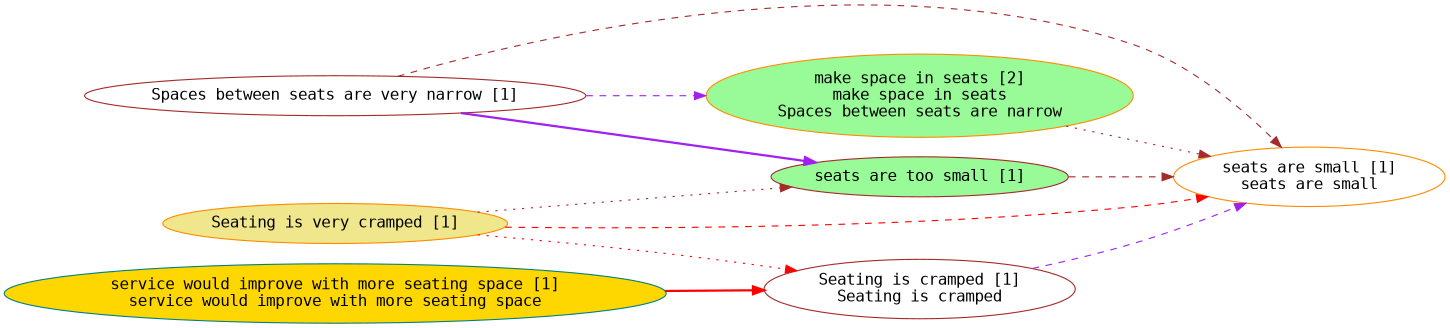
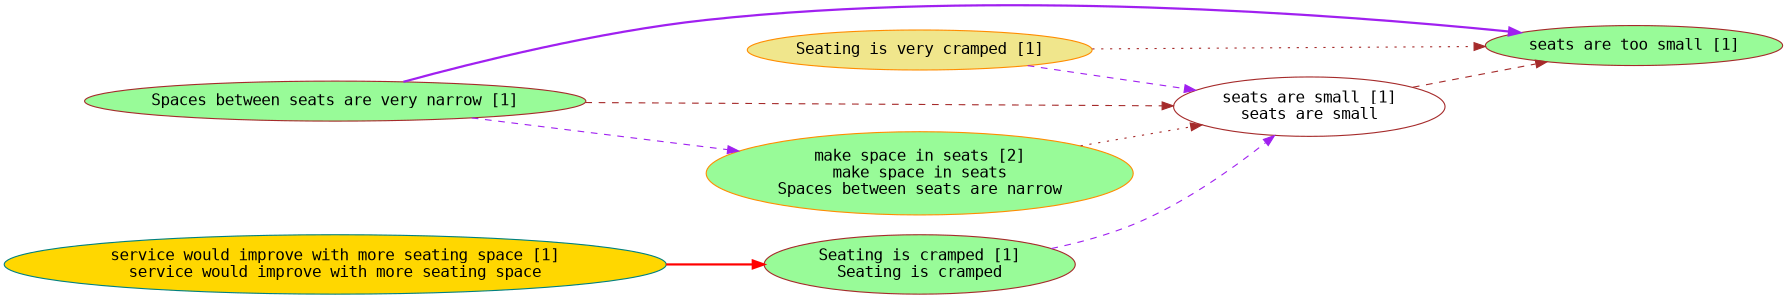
node "Spaces between seats are very narrow [1]": fillcolor white -> palegreen
edge "seats are too small [1]" -> "seats are small [1] seats are small": reversed
node "seats are small [1] seats are small": color darkorange -> brown
edge "Seating is very cramped [1]" -> "seats are small [1] seats are small": color red -> purple
edge "Seating is very cramped [1]" -> "Seating is cramped [1] Seating is cramped": removed
node "Seating is cramped [1] Seating is cramped": fillcolor white -> palegreen
